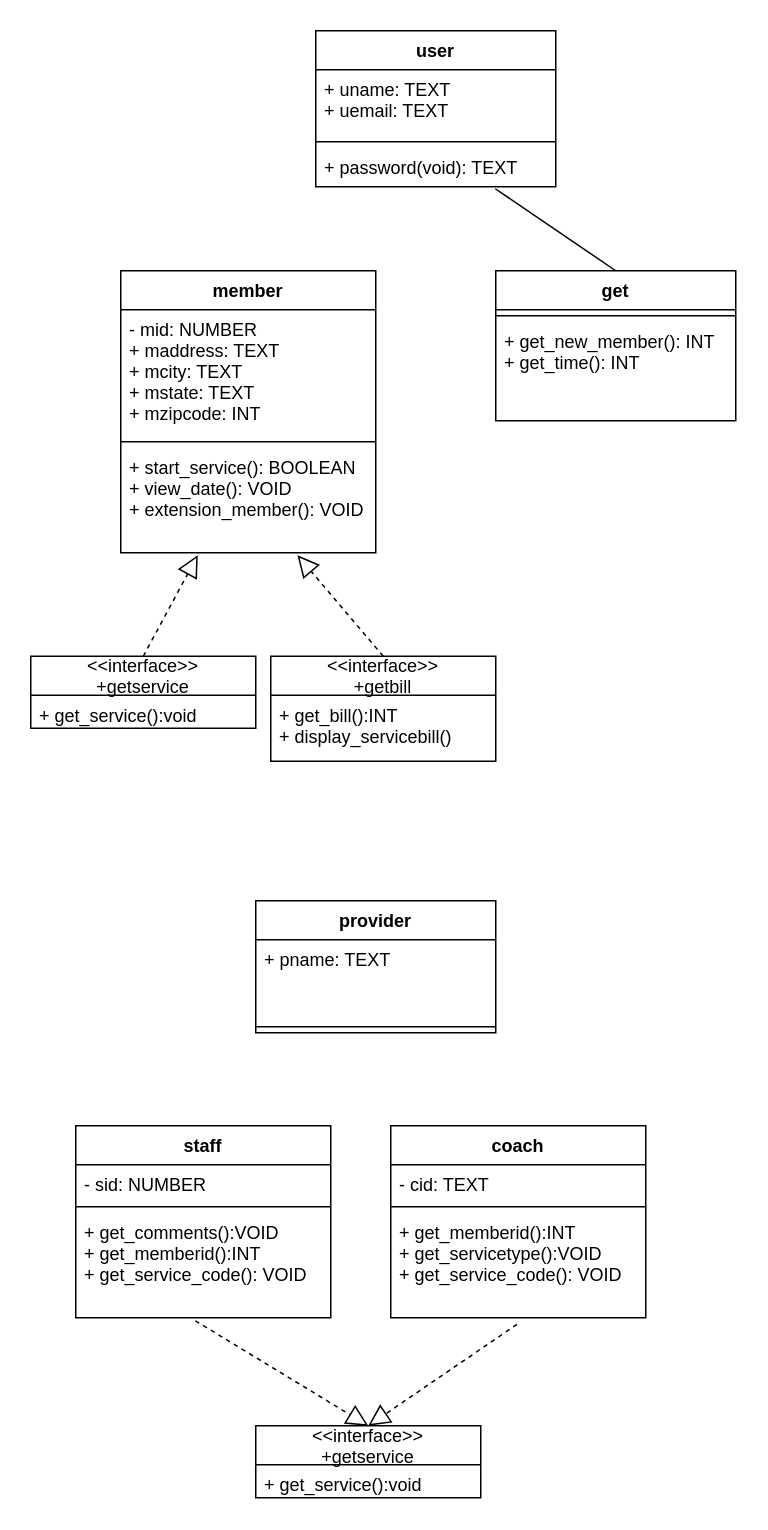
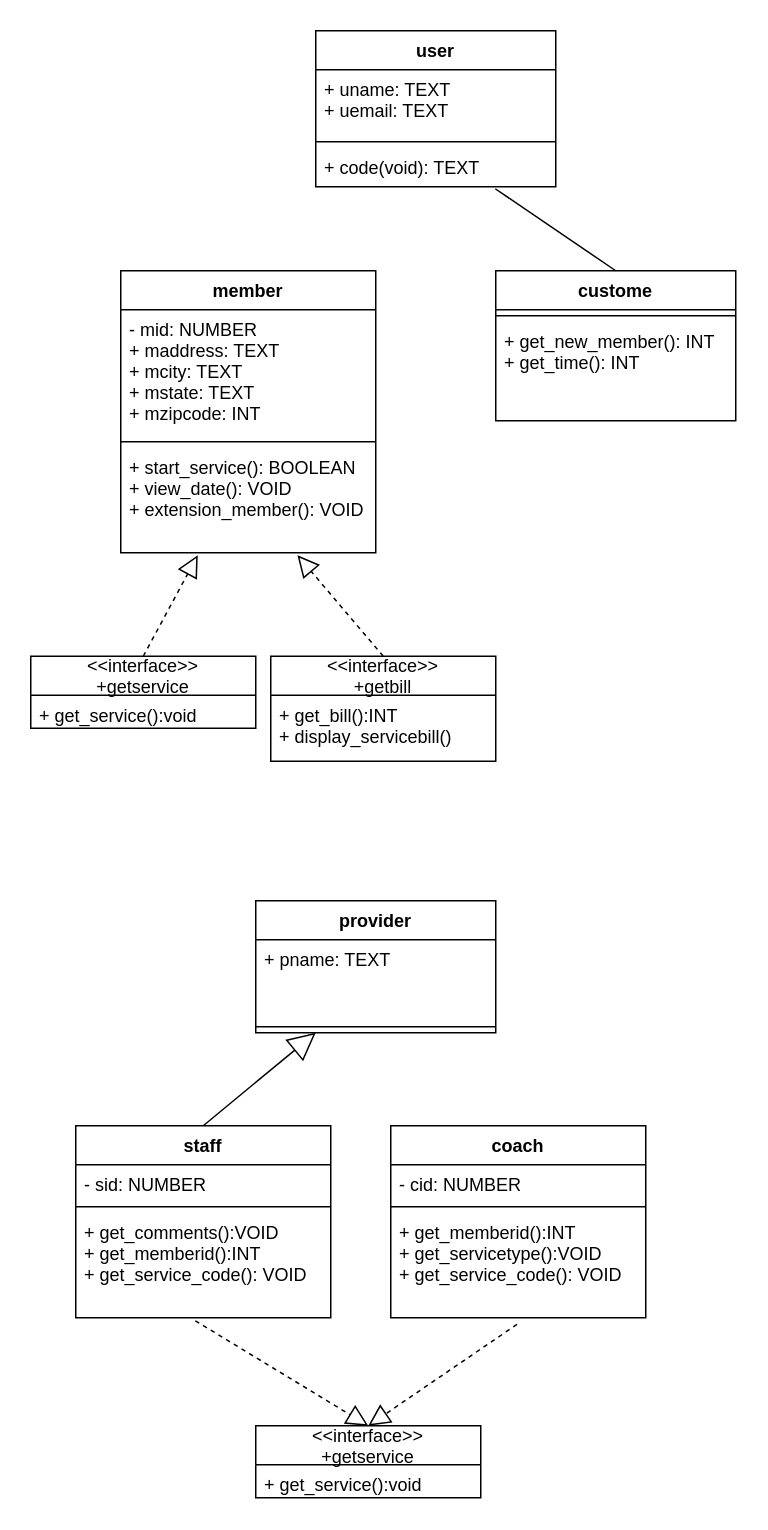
node "+ password(void): TEXT": label "+ password(void): TEXT" -> "+ code(void): TEXT"
node "get": label "get" -> "custome"
edge "staff" -> "provider": added
node "- cid: TEXT": label "- cid: TEXT" -> "- cid: NUMBER"
